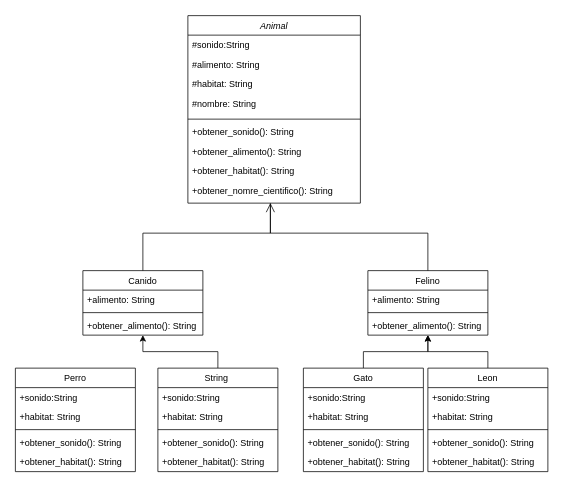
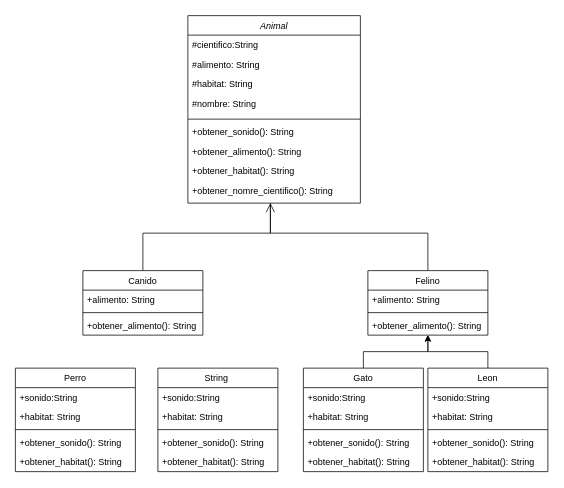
node "#sonido:String": label "#sonido:String" -> "#cientifico:String"
edge "String" -> "Canido": removed
